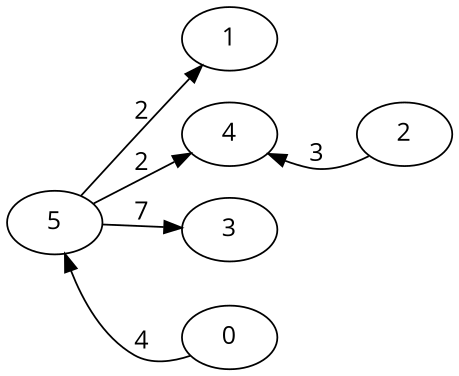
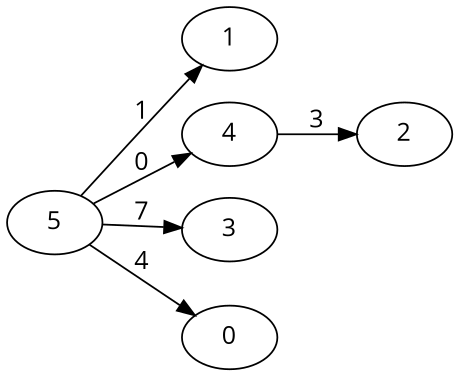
edge "5" -> "1": label "2" -> "1"
edge "5" -> "4": label "2" -> "0"
edge "2" -> "4": reversed
edge "0" -> "5": reversed
